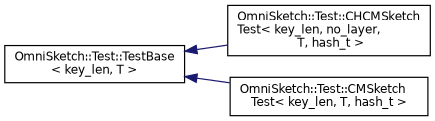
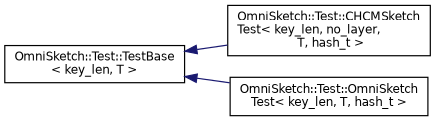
node "OmniSketch::Test::CMSketch Test< key_len, T, hash_t >": label "OmniSketch::Test::CMSketch Test< key_len, T, hash_t >" -> "OmniSketch::Test::OmniSketch Test< key_len, T, hash_t >"
